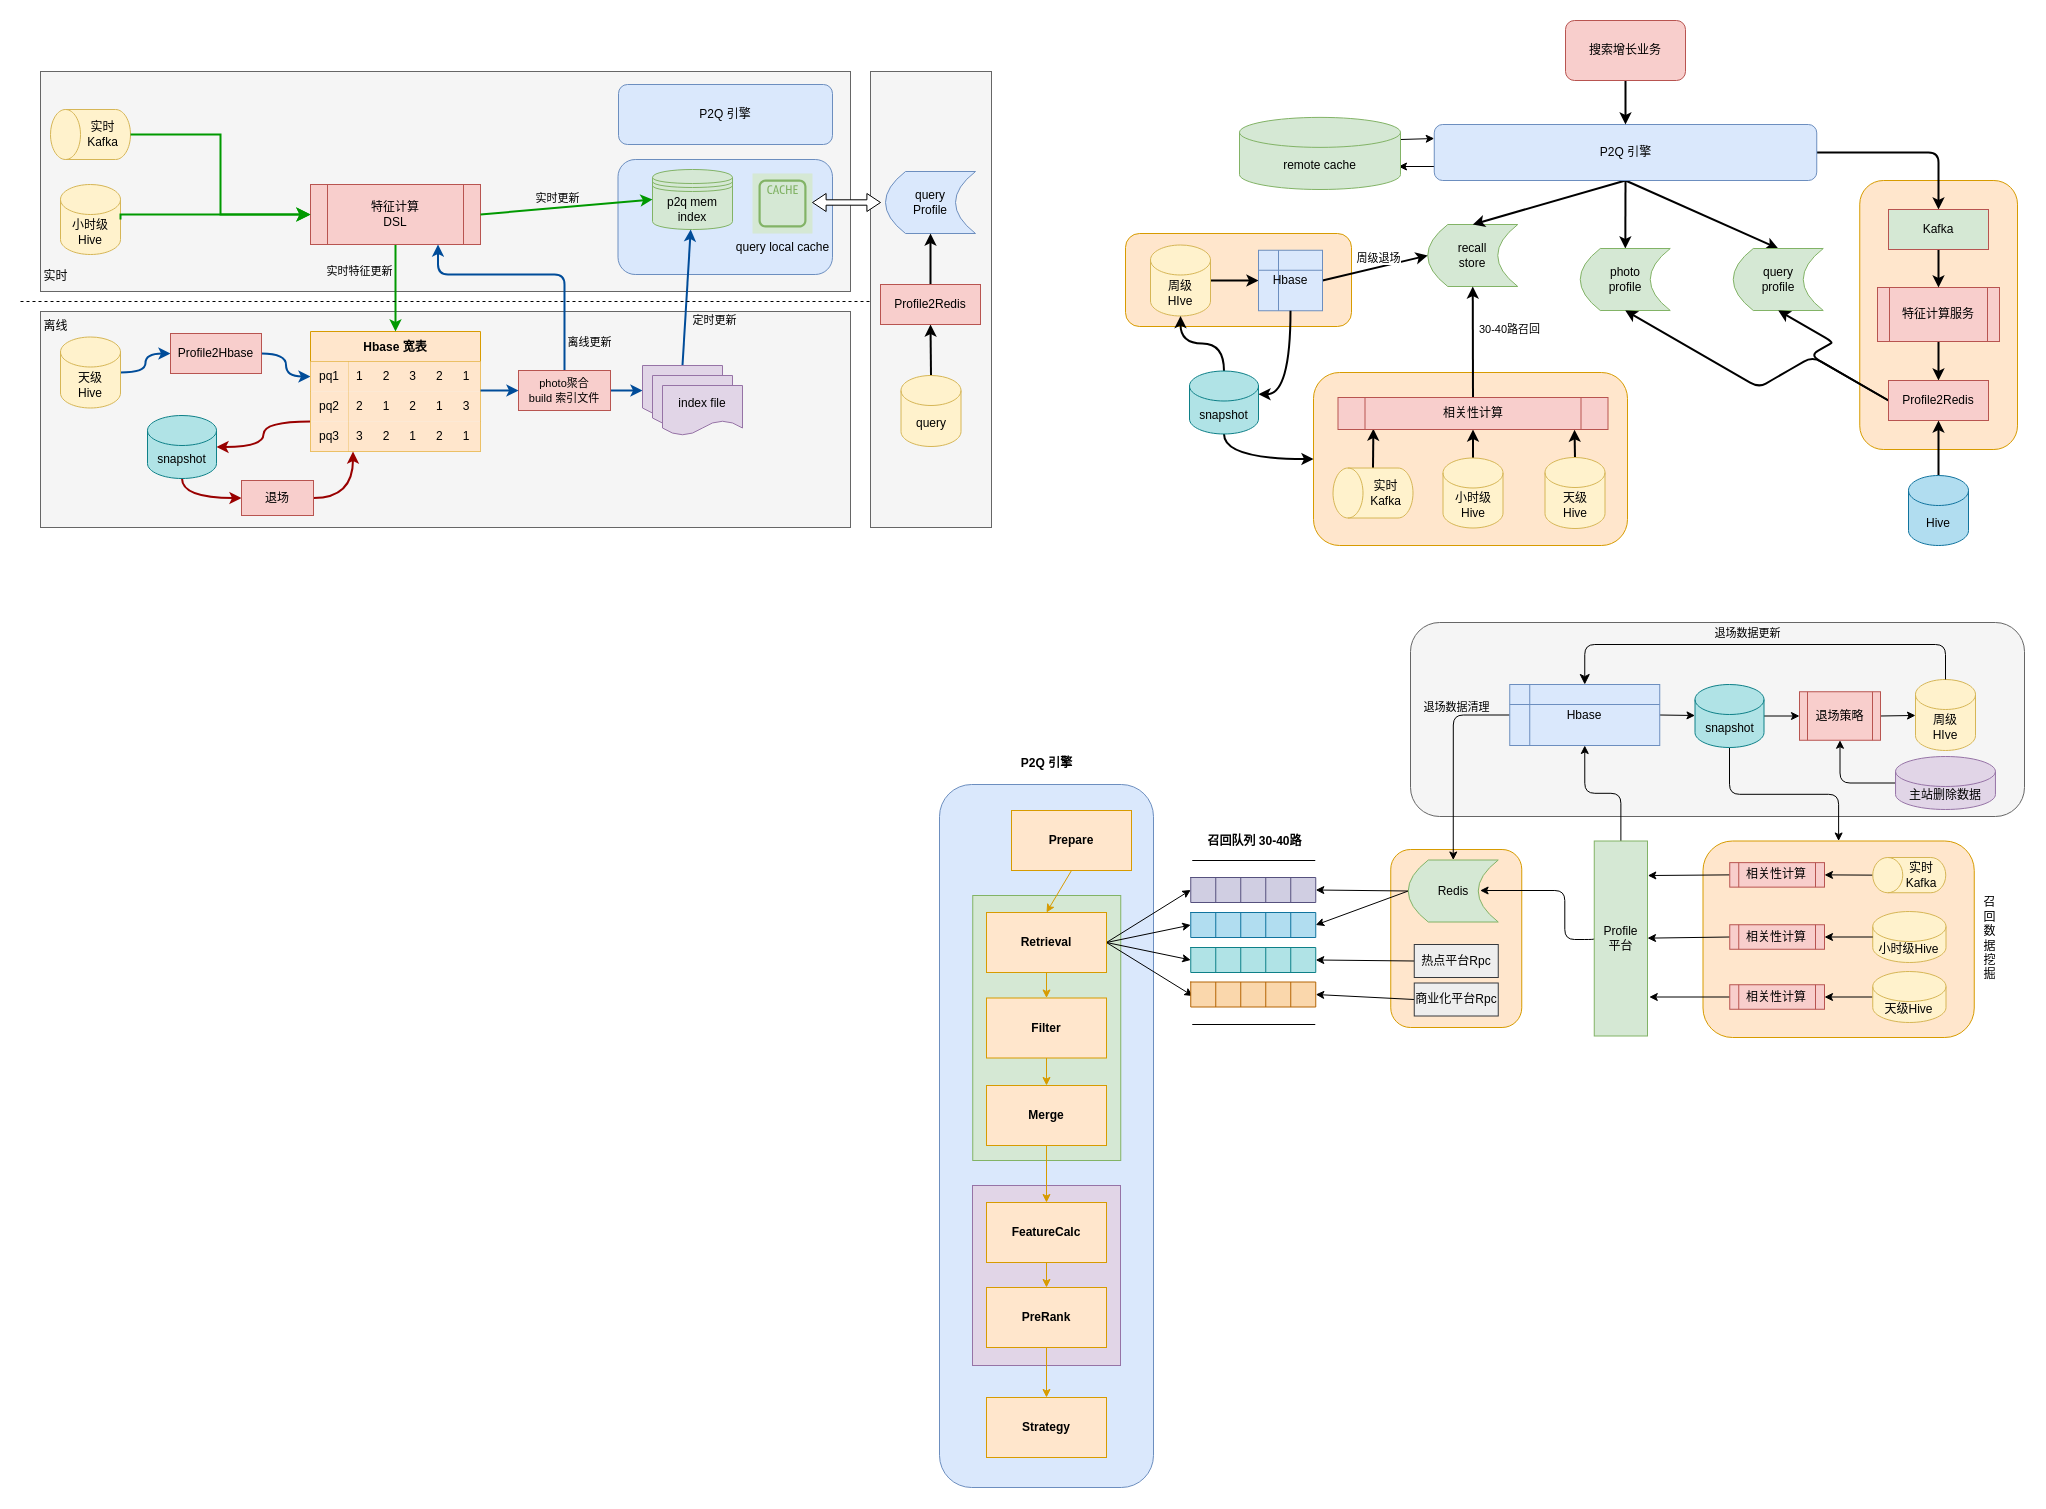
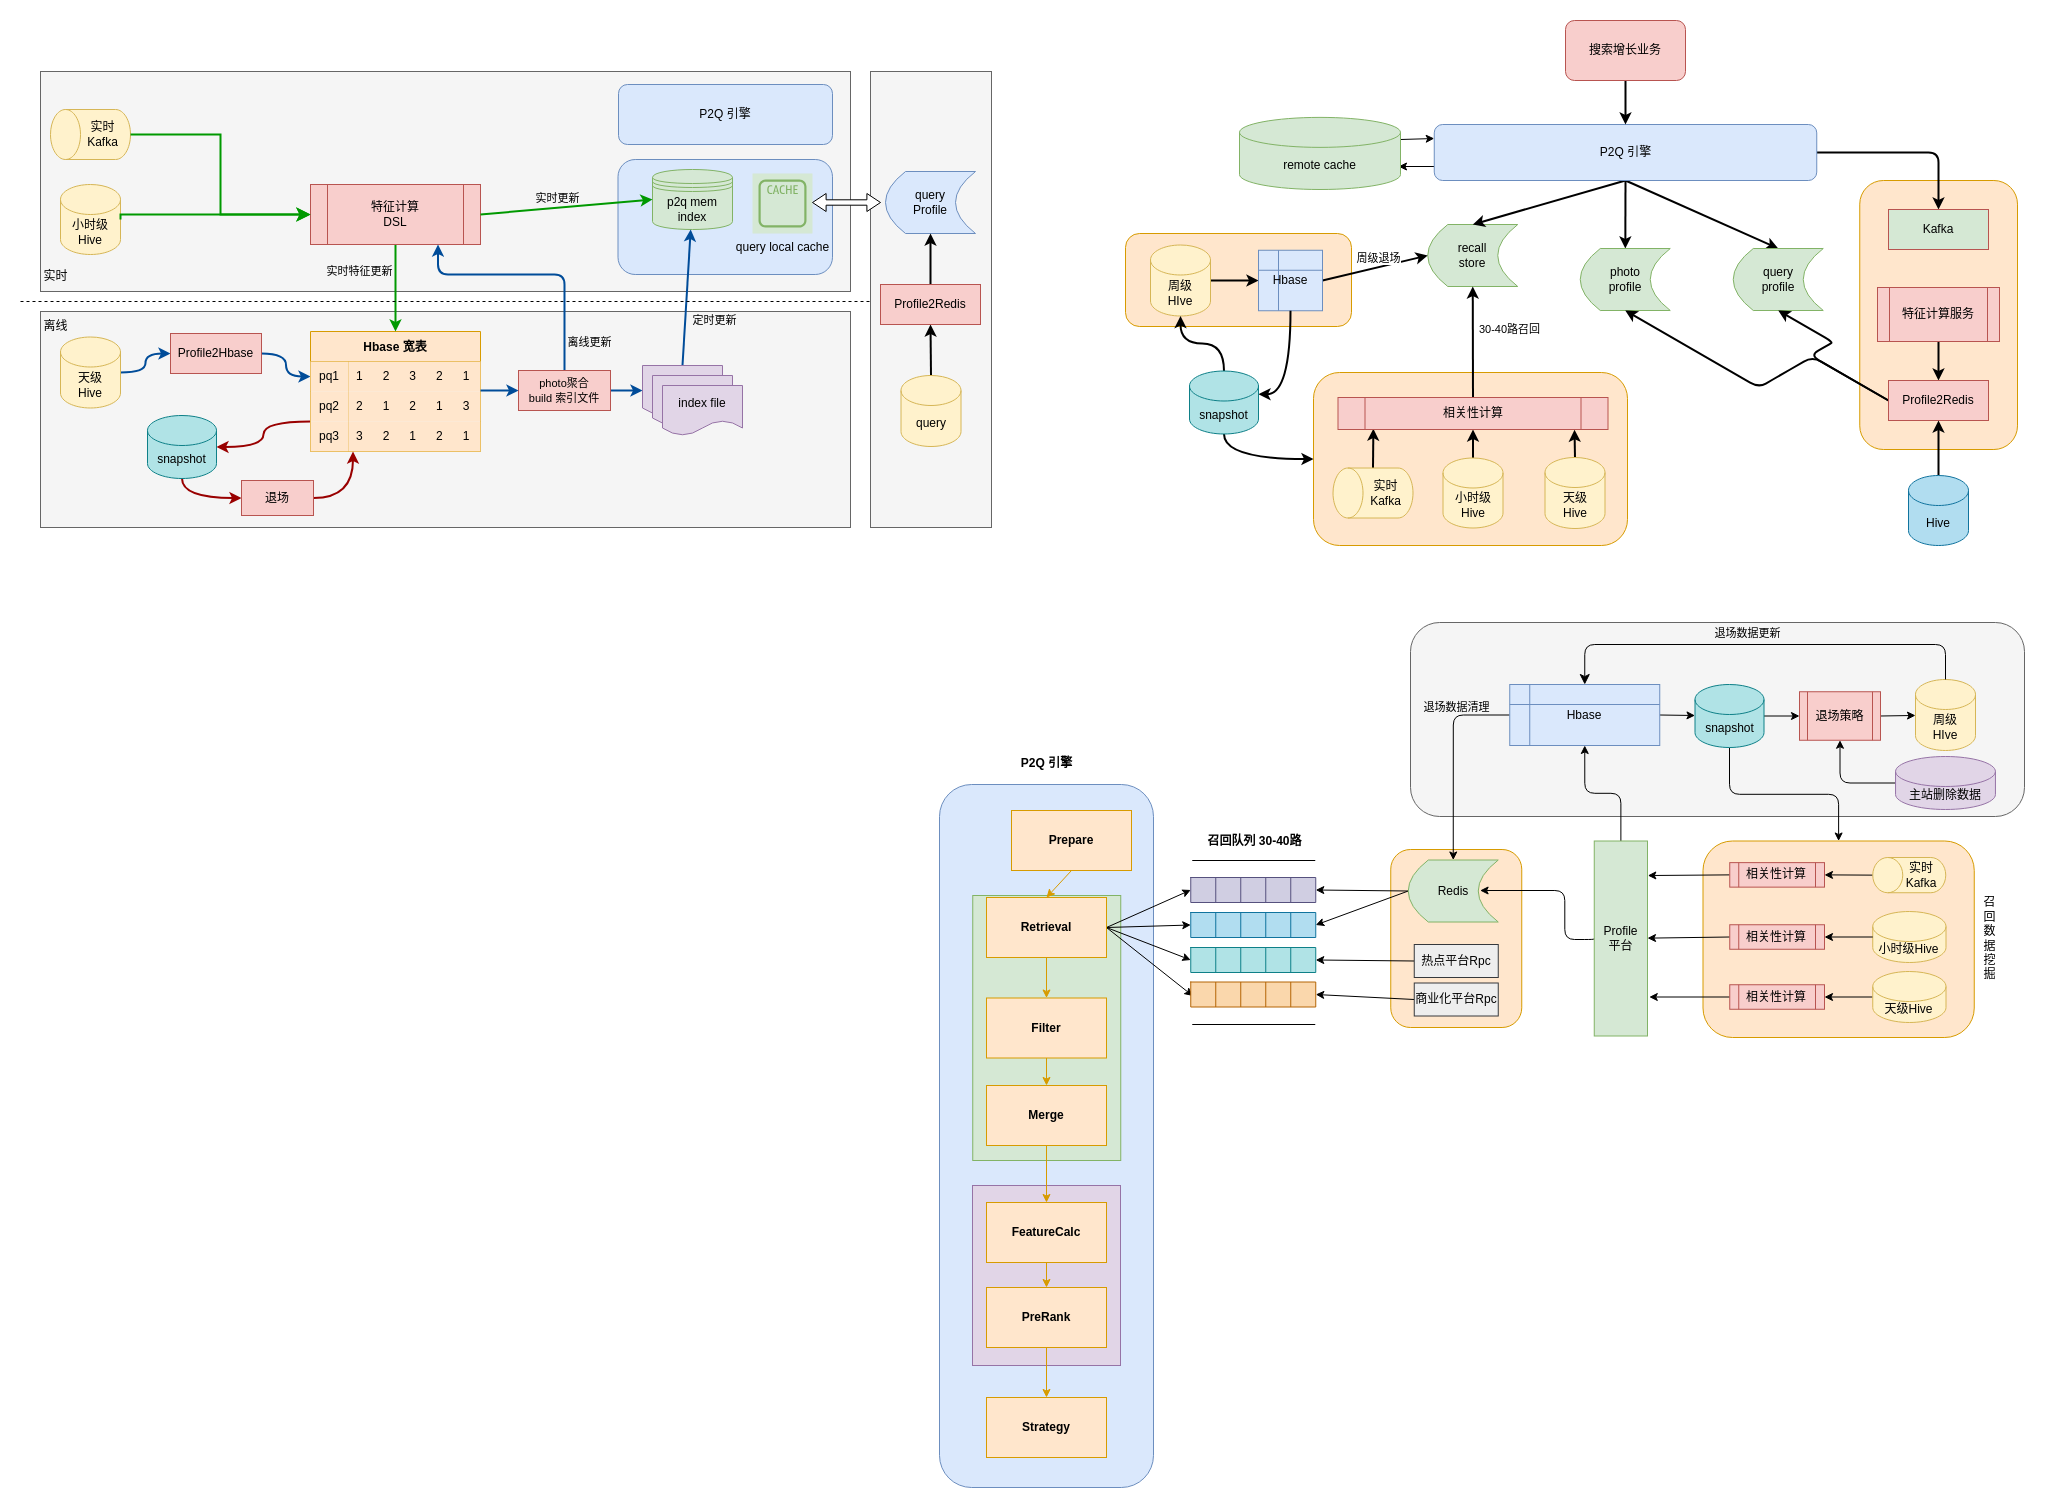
edge "Kafka" -> "特征计算服务": removed
node "Retrieval": moved (1047, 943) -> (1047, 928)
